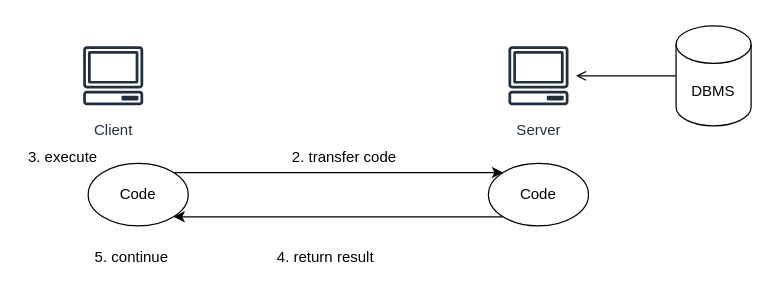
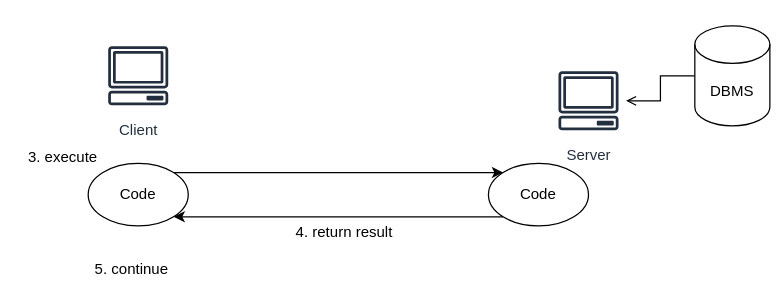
node "Client": moved (113, 76) -> (138, 76)
node "Server": moved (538, 76) -> (588, 101)
node "DBMS": moved (713, 76) -> (732, 76)
node "2. transfer code": removed
node "5. continue": moved (132, 257) -> (132, 269)
node "4. return result": moved (326, 257) -> (344, 232)
